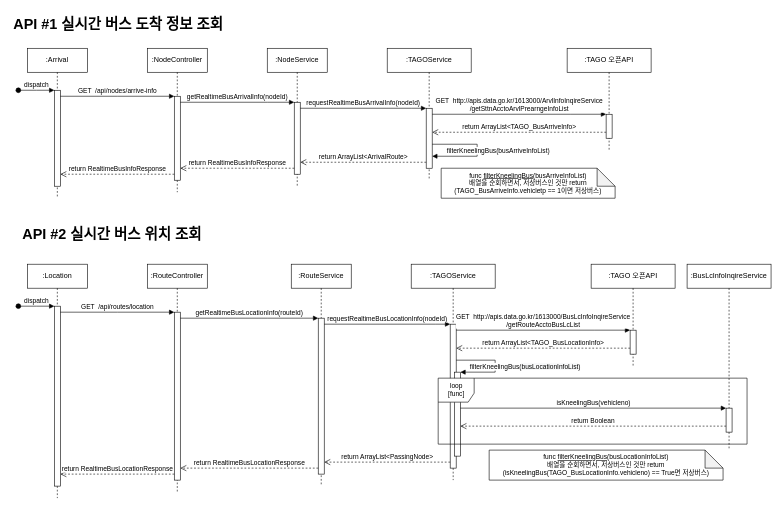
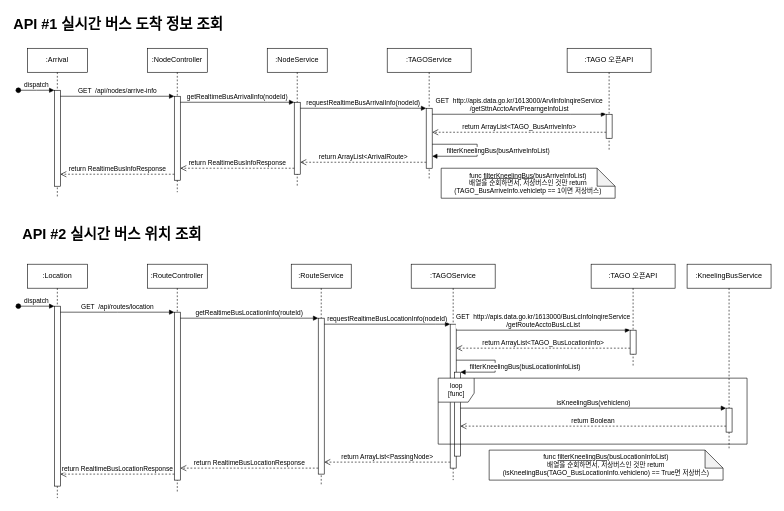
node ":BusLcInfoInqireService": label ":BusLcInfoInqireService" -> ":KneelingBusService"
